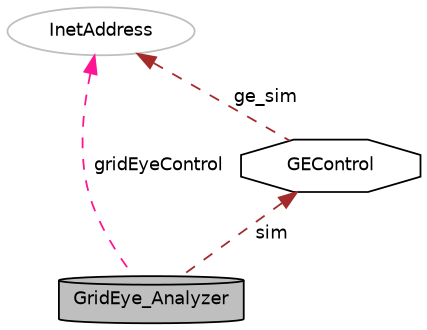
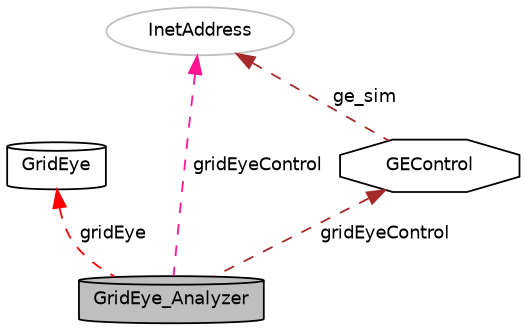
node "GridEye": added
edge "GridEye_Analyzer" -> "GEControl": label " sim" -> " gridEyeControl"
